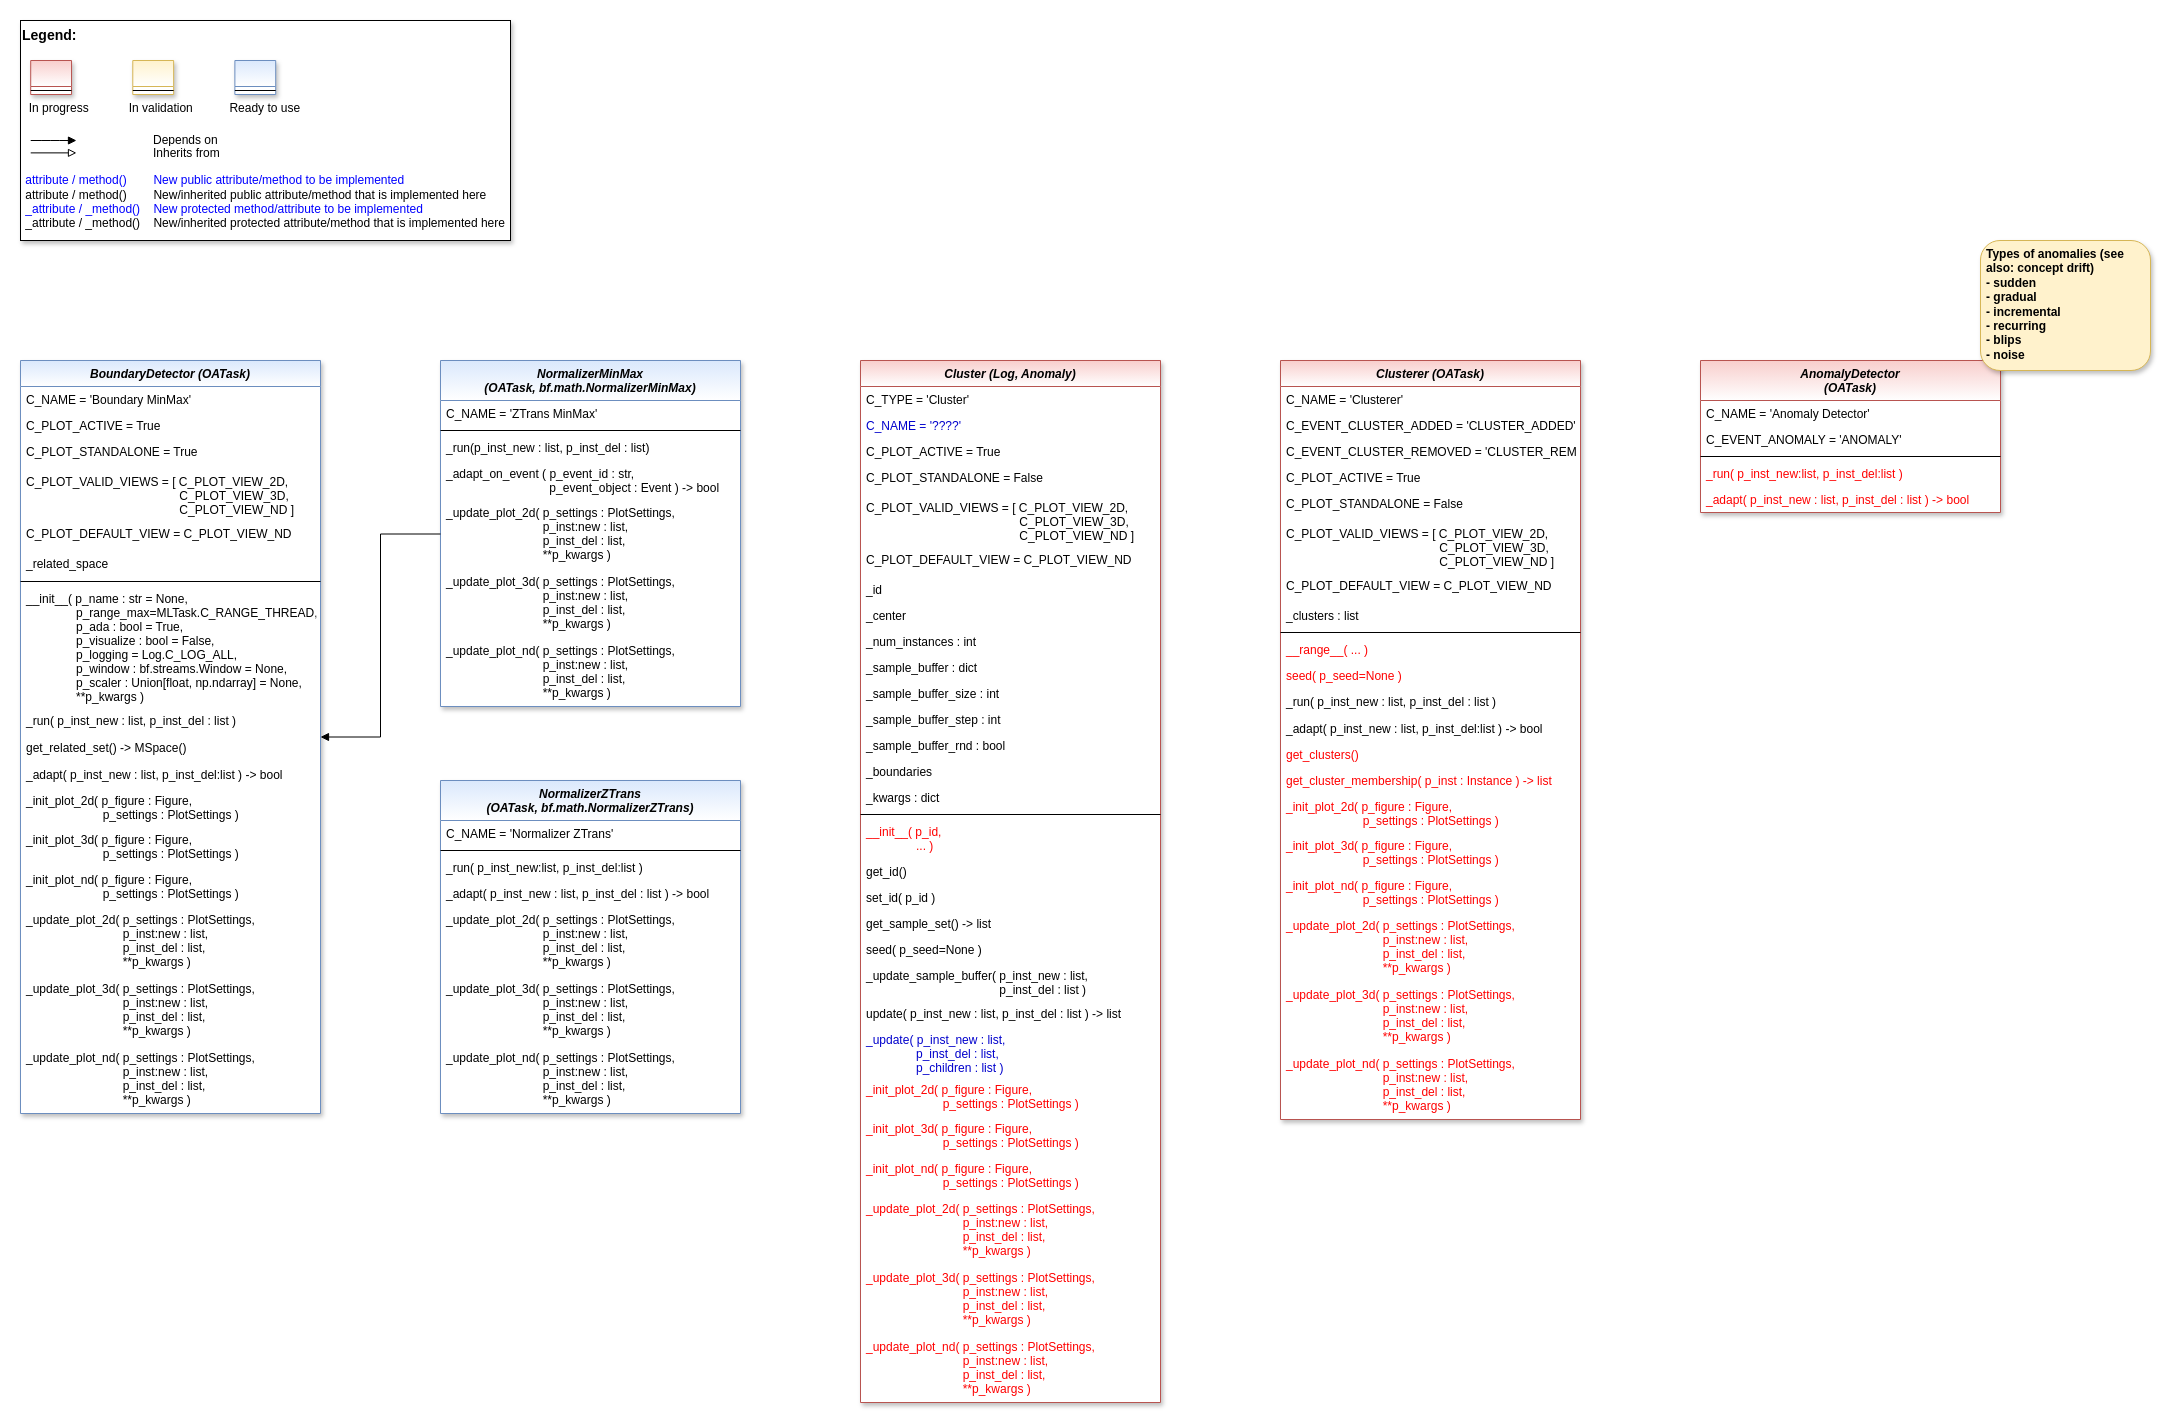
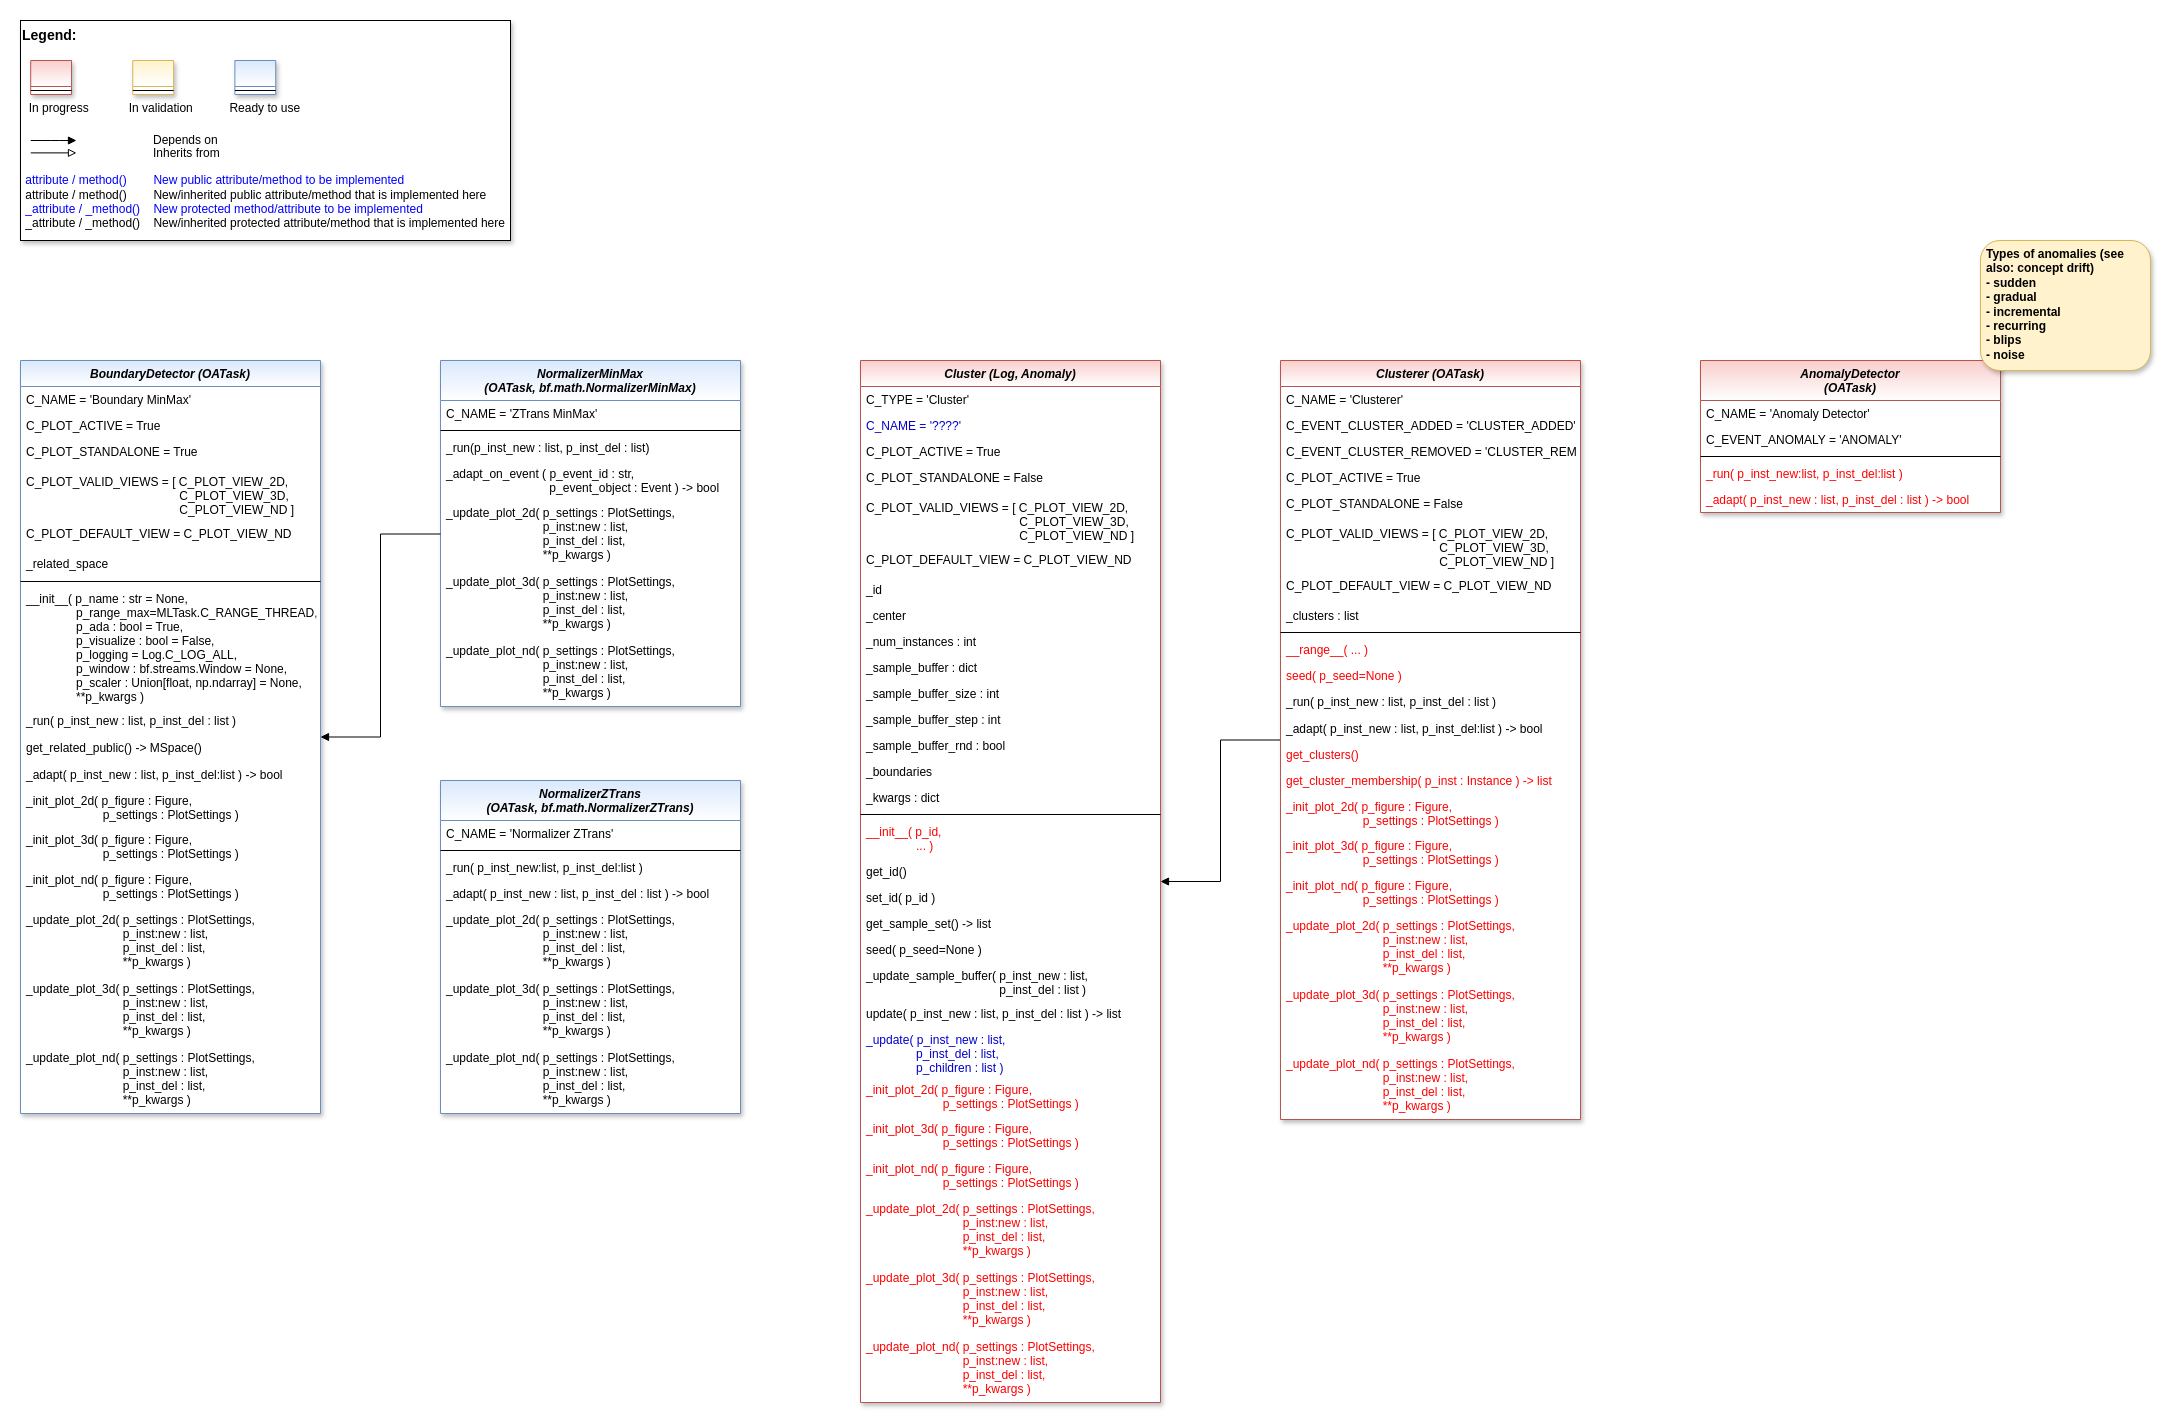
node "get_related_set() -> MSpace()": label "get_related_set() -> MSpace()" -> "get_related_public() -> MSpace()"
edge "Clusterer (OATask)" -> "Cluster (Log, Anomaly)": added
